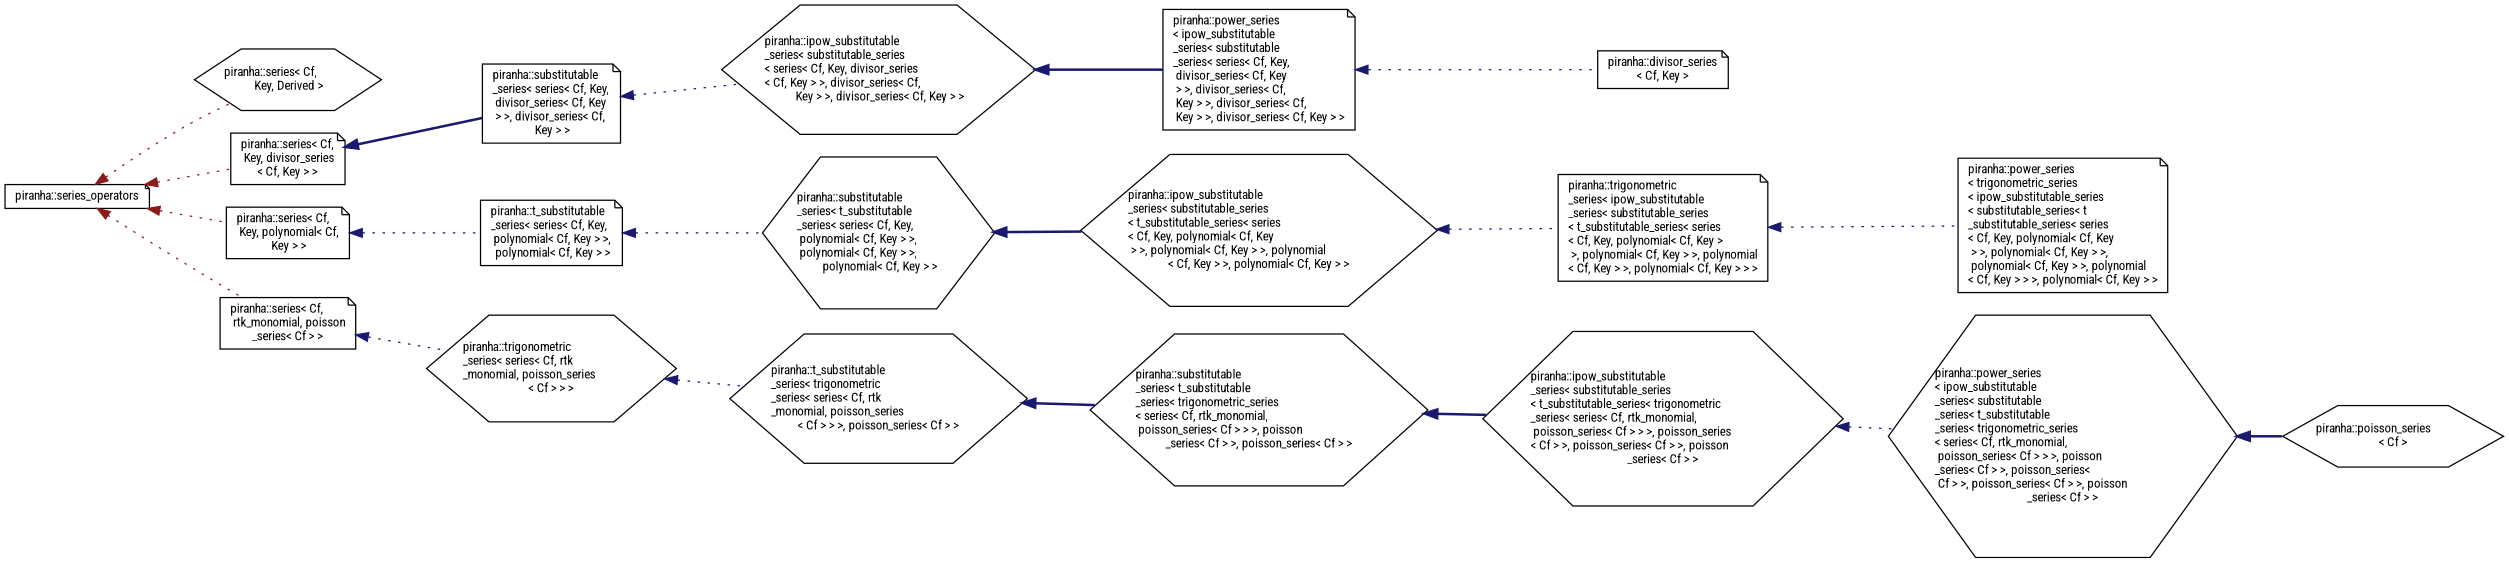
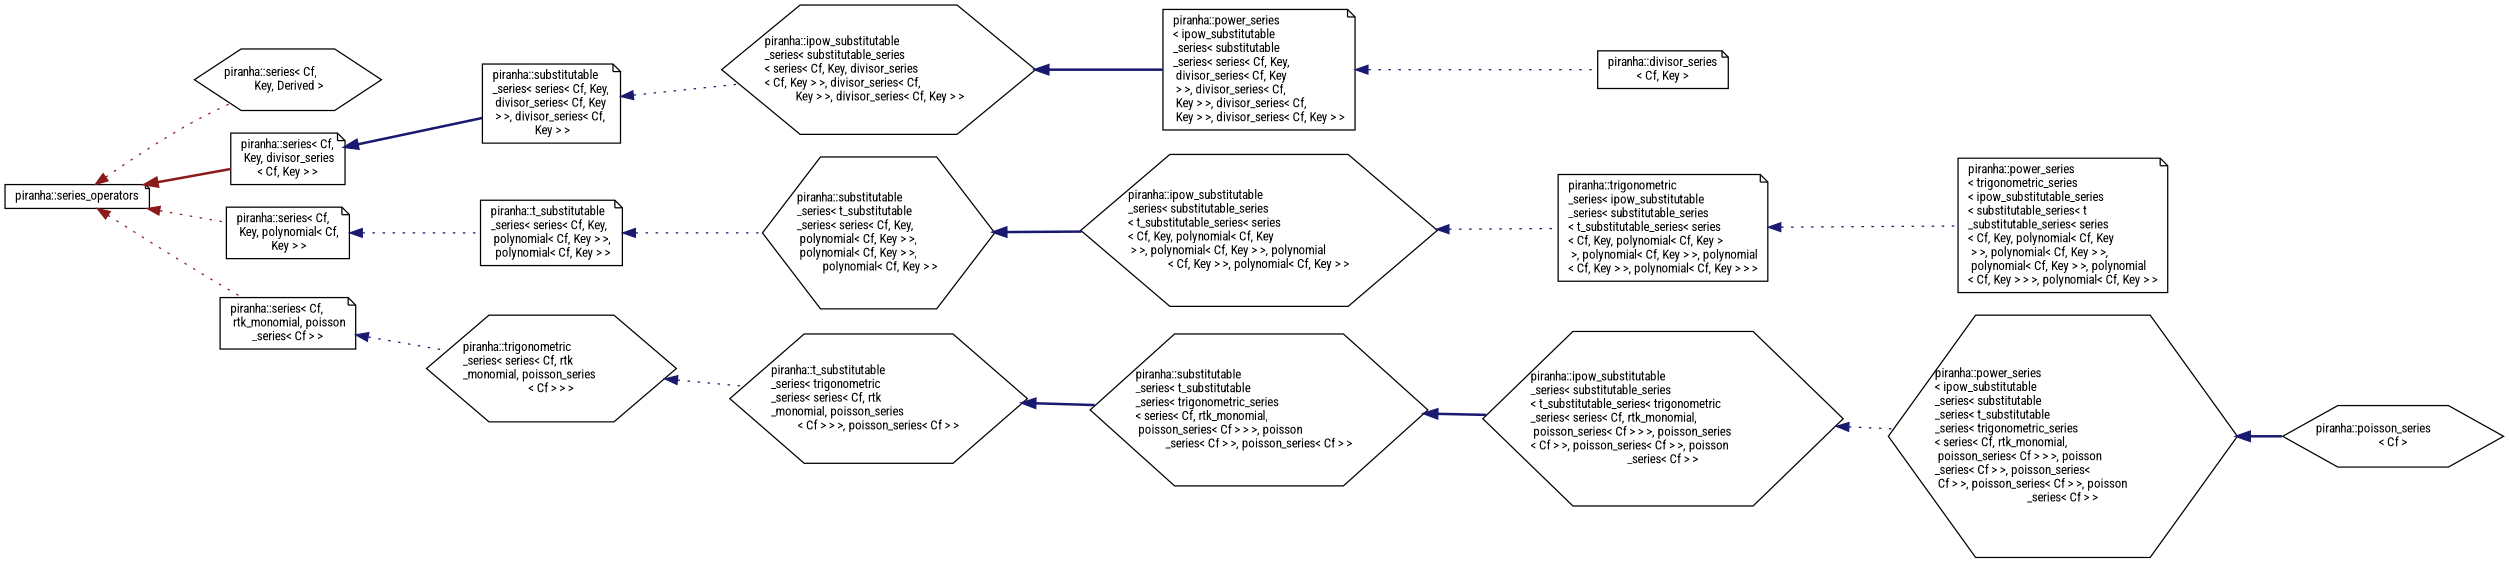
edge "piranha::series< Cf, Key, divisor_series < Cf, Key > >" -> "piranha::series_operators": style dotted -> bold
